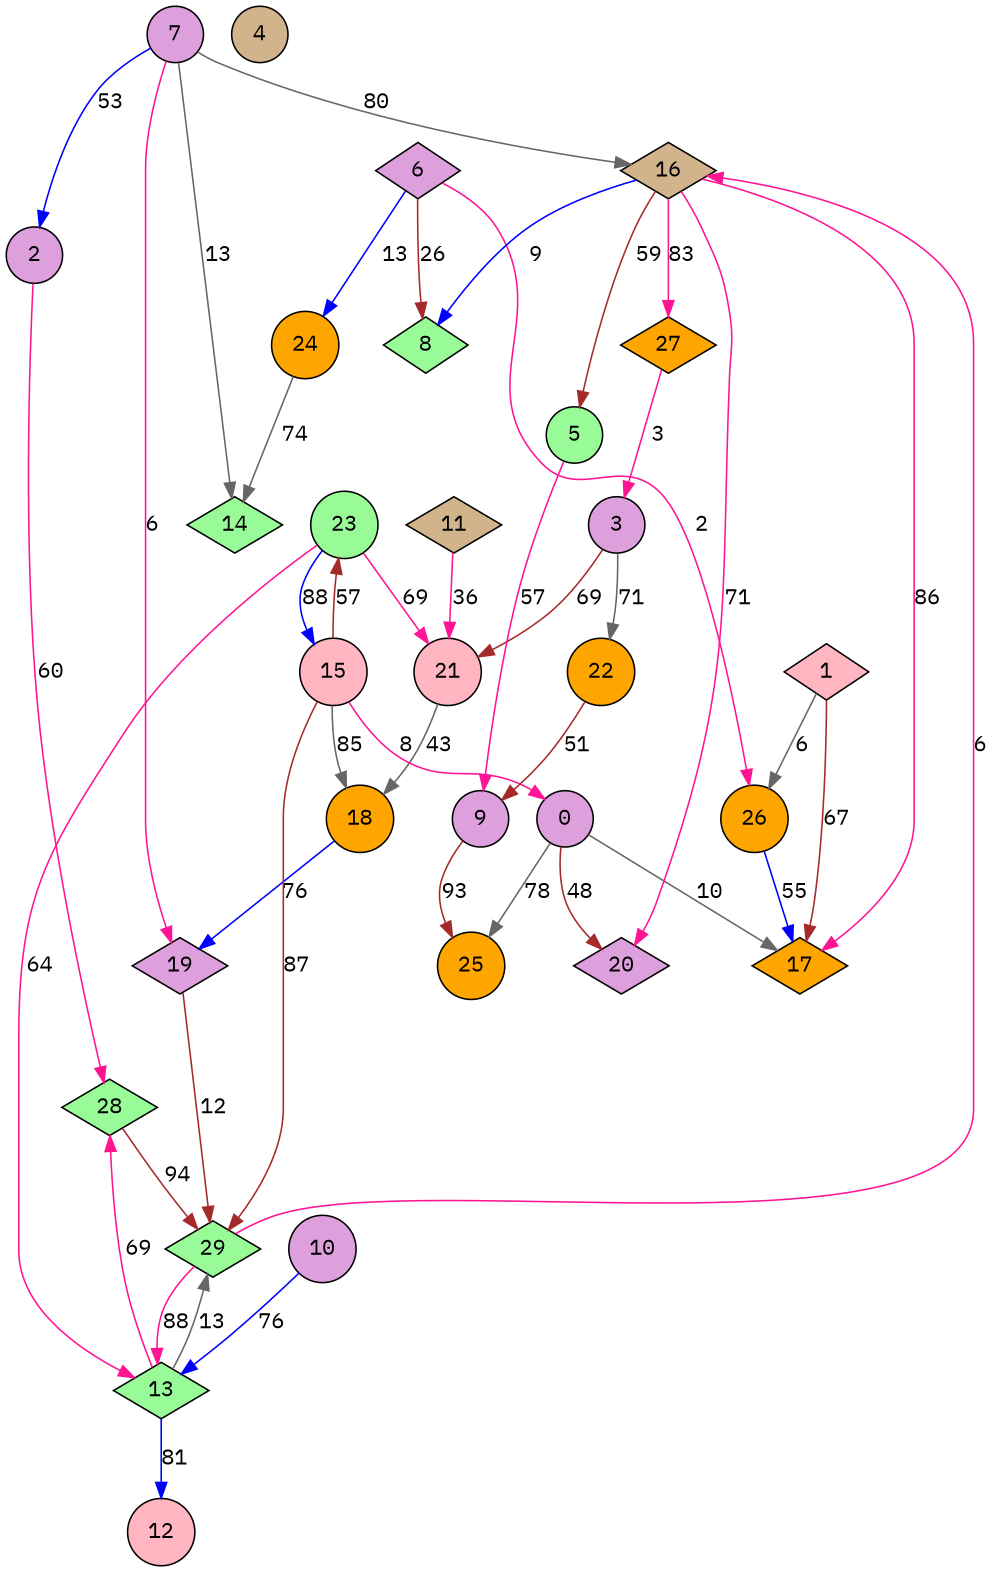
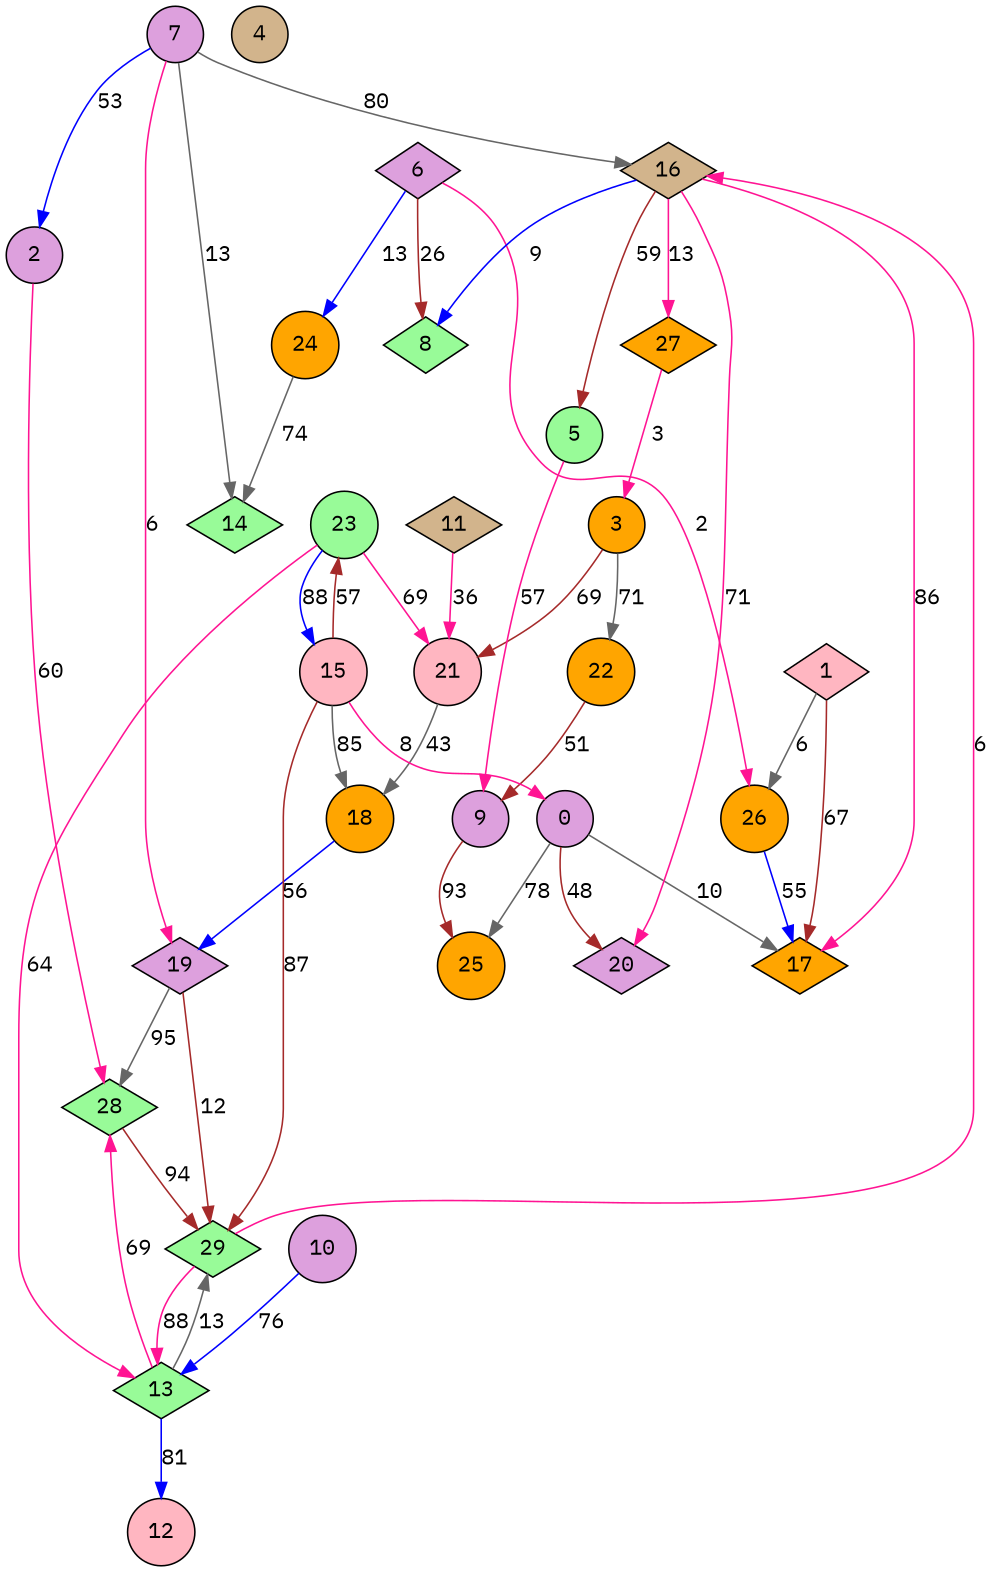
edge "16" -> "27": label "83" -> "13"
node "3": fillcolor plum -> orange
edge "18" -> "19": label "76" -> "56"
edge "19" -> "28": added, label "95"
